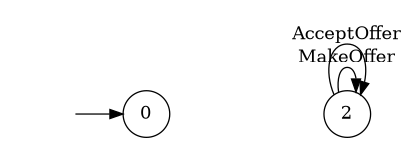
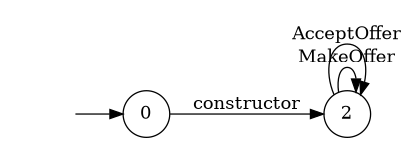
edge "0" -> "2": added, label "constructor"
